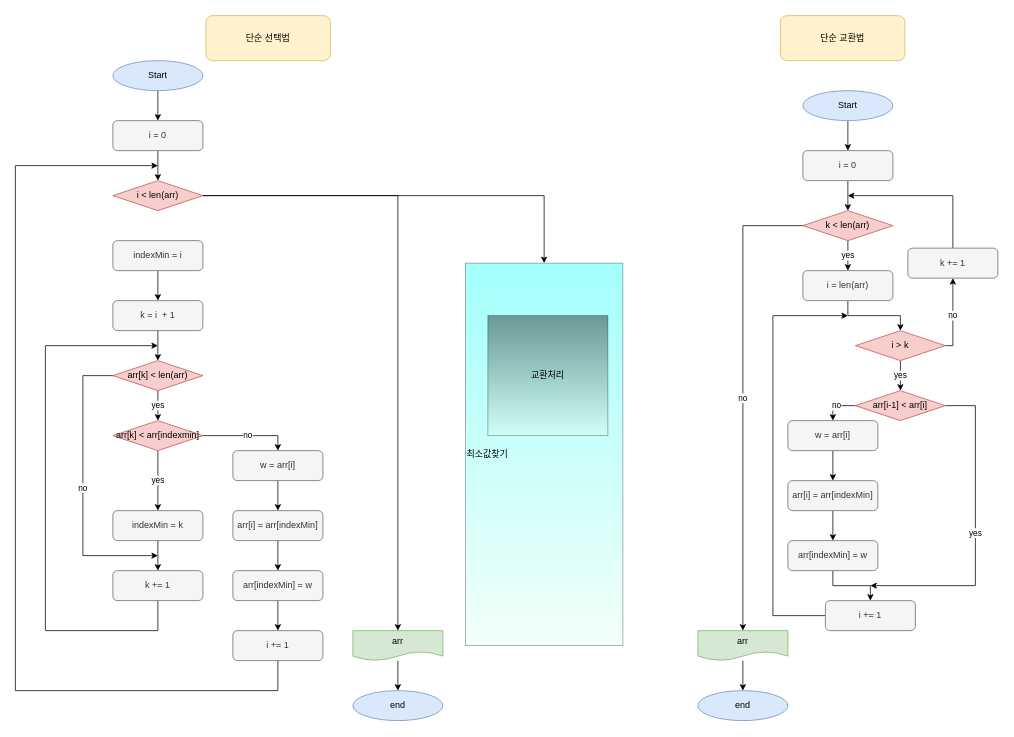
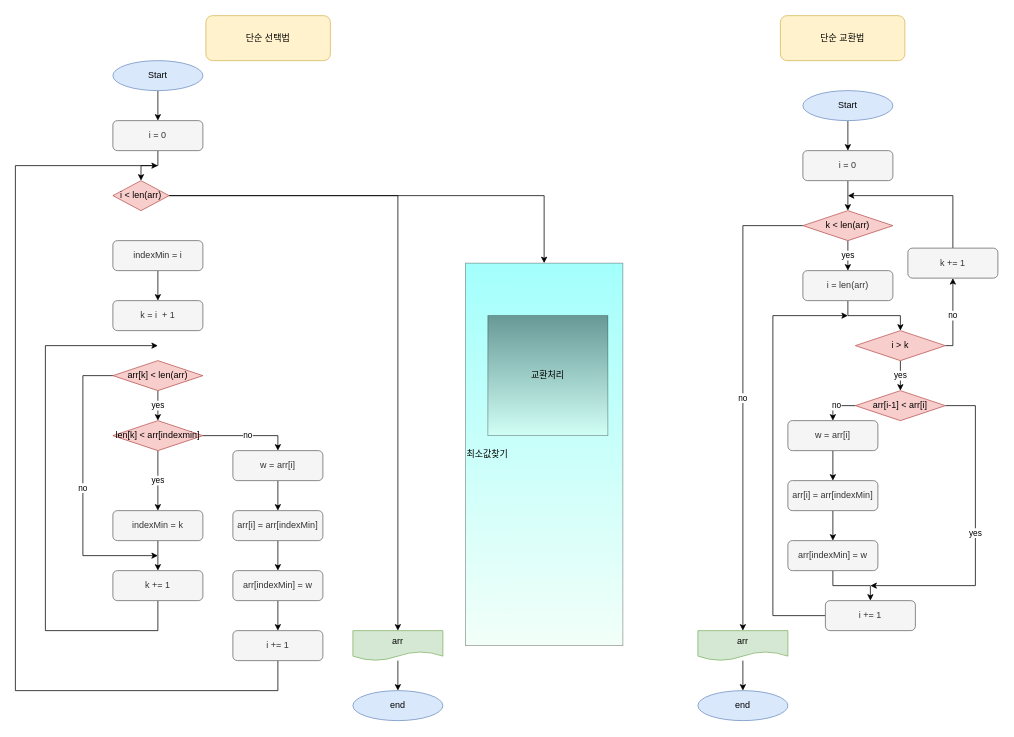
node "i < len(arr)": size 90x30 -> 56x30
edge "k = i + 1" -> "arr[k] < len(arr)": removed
node "arr[k] < arr[indexmin]": label "arr[k] < arr[indexmin]" -> "len[k] < arr[indexmin]"
